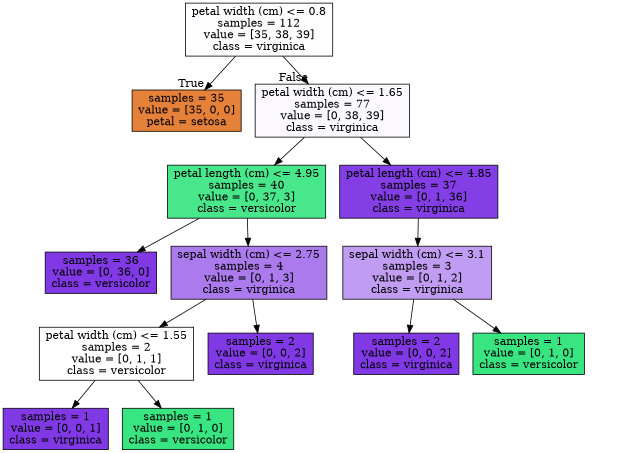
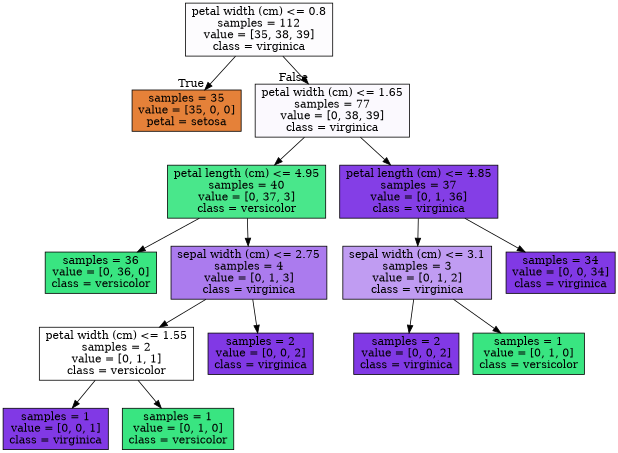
node "samples = 36 value = [0, 36, 0] class = versicolor": fillcolor #8139e5ff -> #39e581ff
node "samples = 34 value = [0, 0, 34] class = virginica": added
